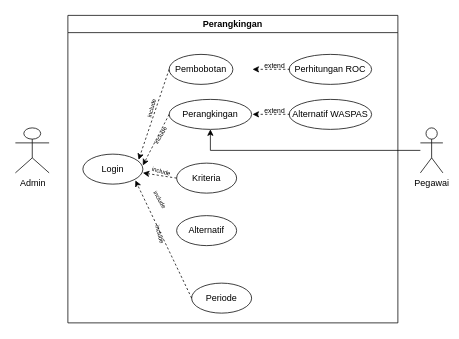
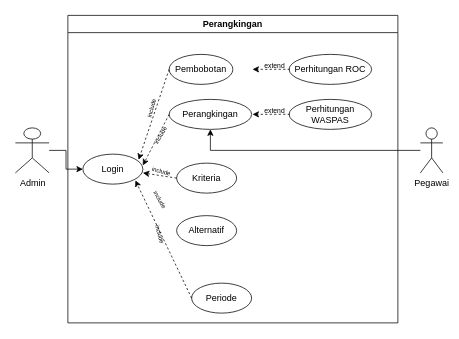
node "Alternatif WASPAS": label "Alternatif WASPAS" -> "Perhitungan WASPAS"
edge "Admin" -> "Login": added
